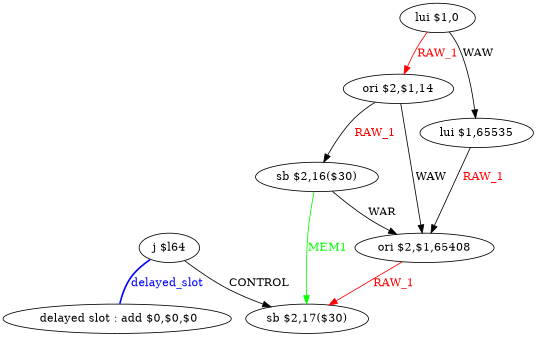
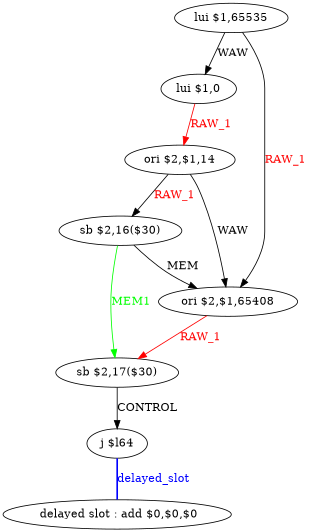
edge "lui $1,0" -> "lui $1,65535": reversed
edge "sb $2,16($30)" -> "ori $2,$1,65408": label "WAR" -> "MEM"
edge "j $l64" -> "sb $2,17($30)": reversed
